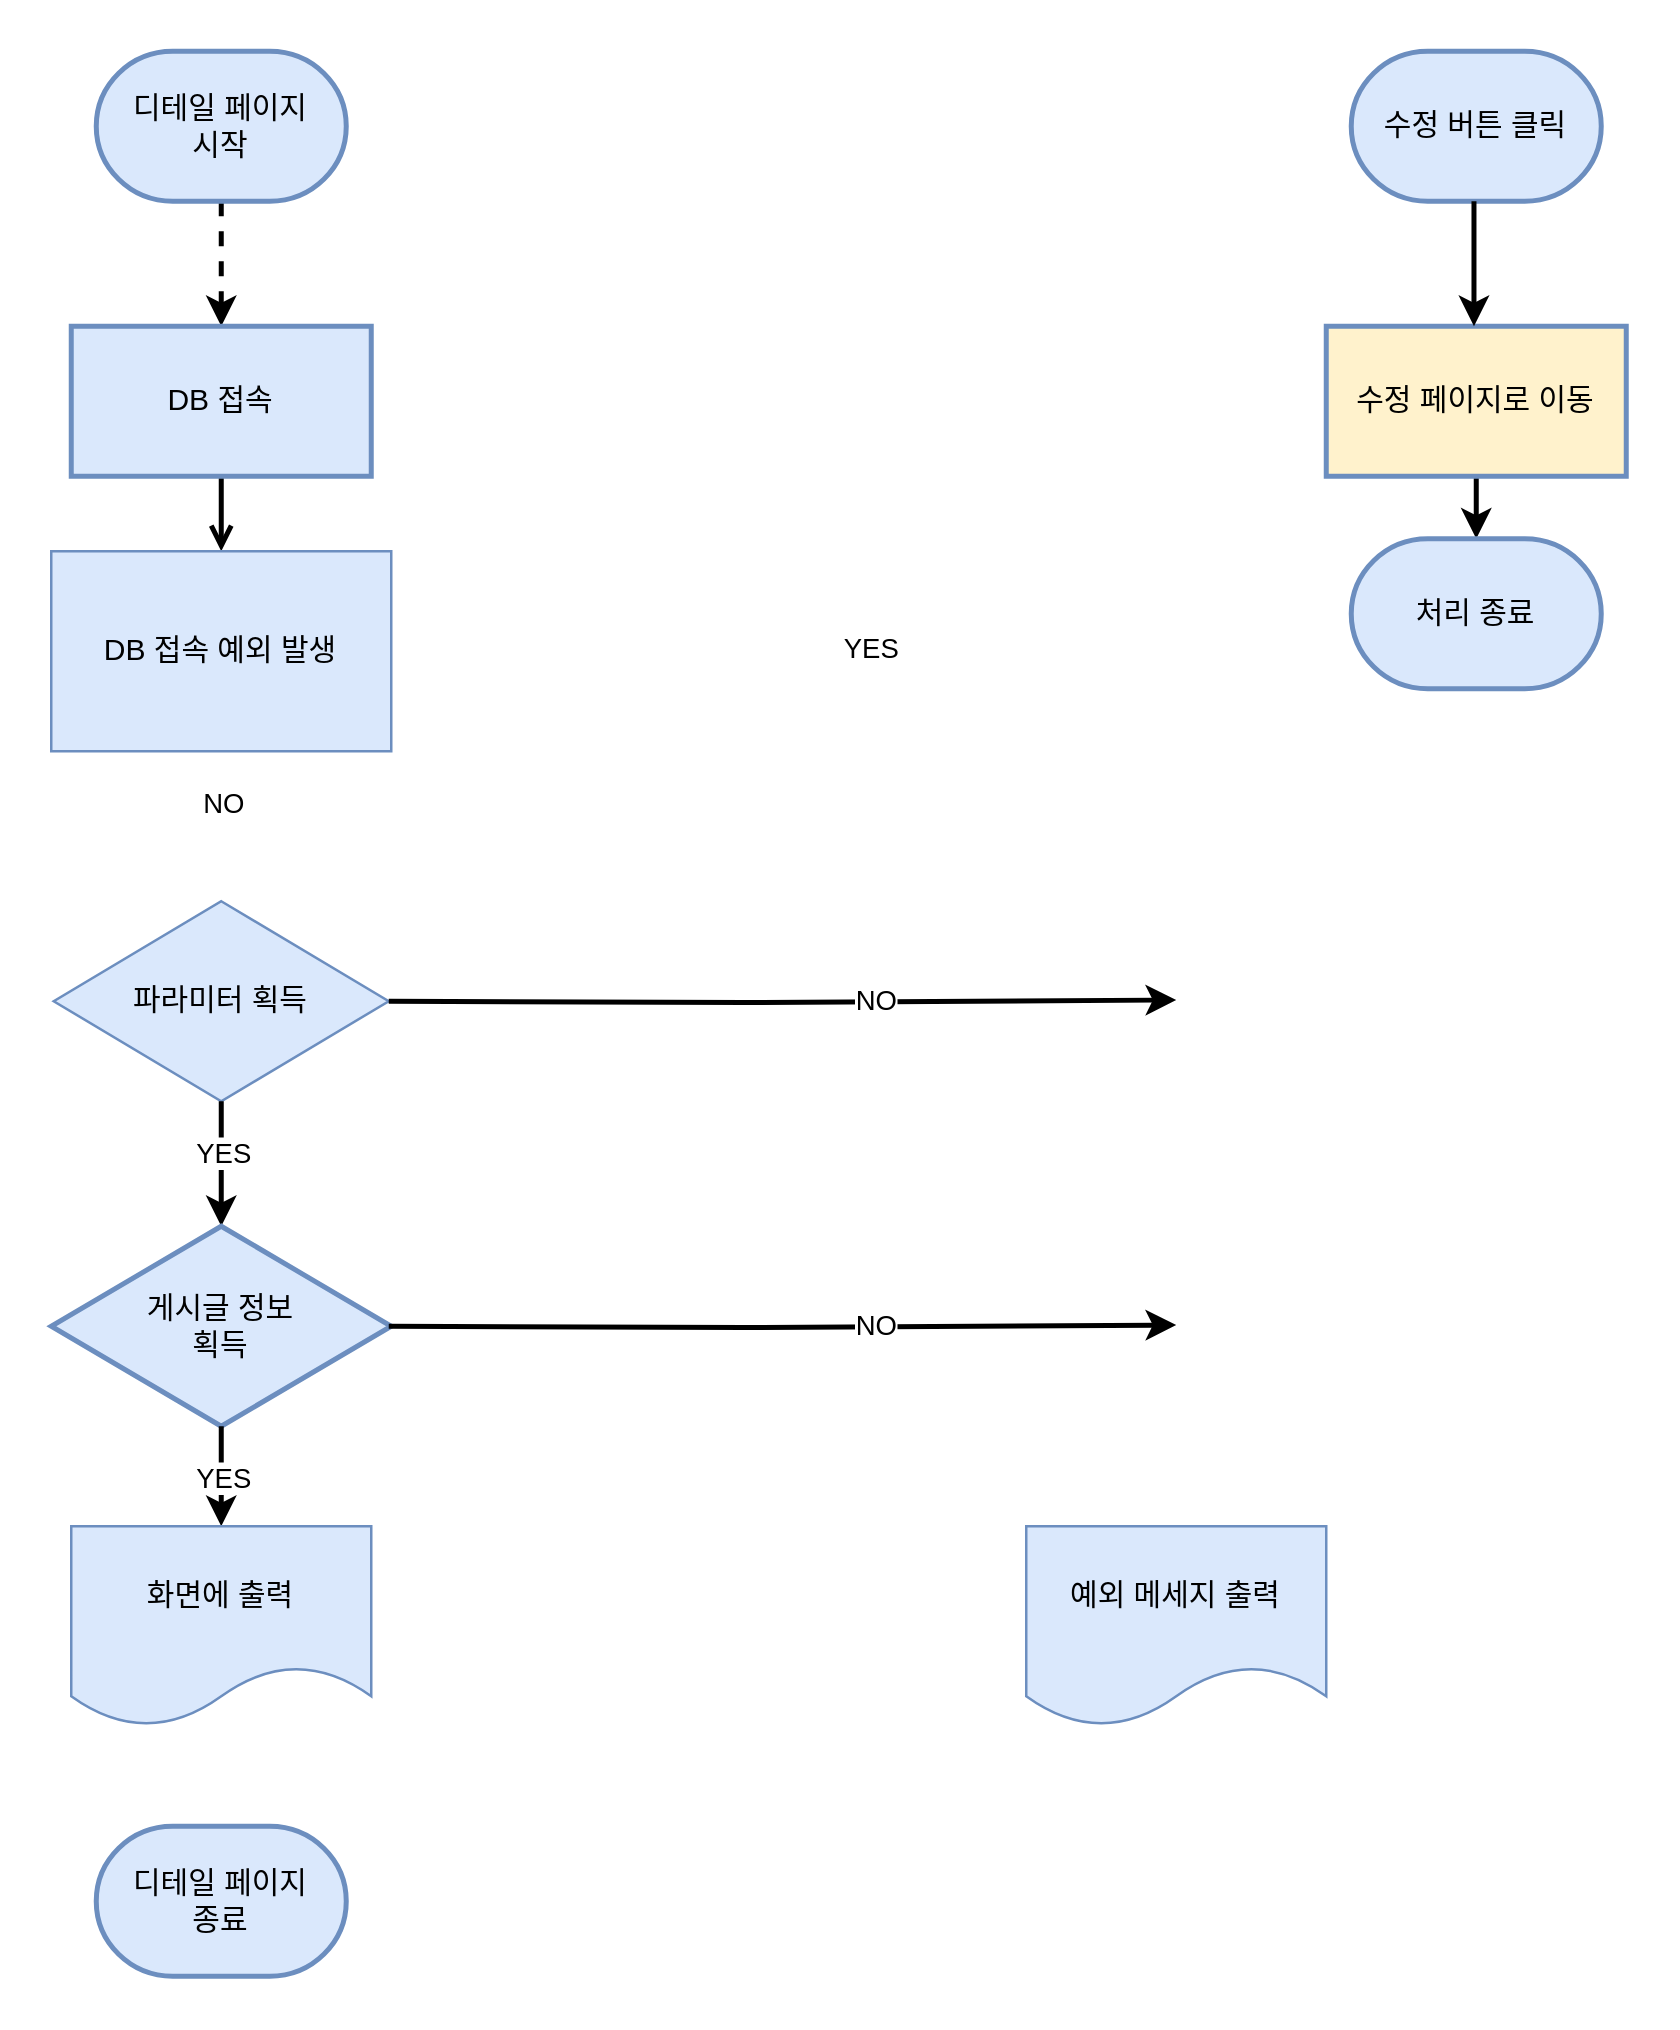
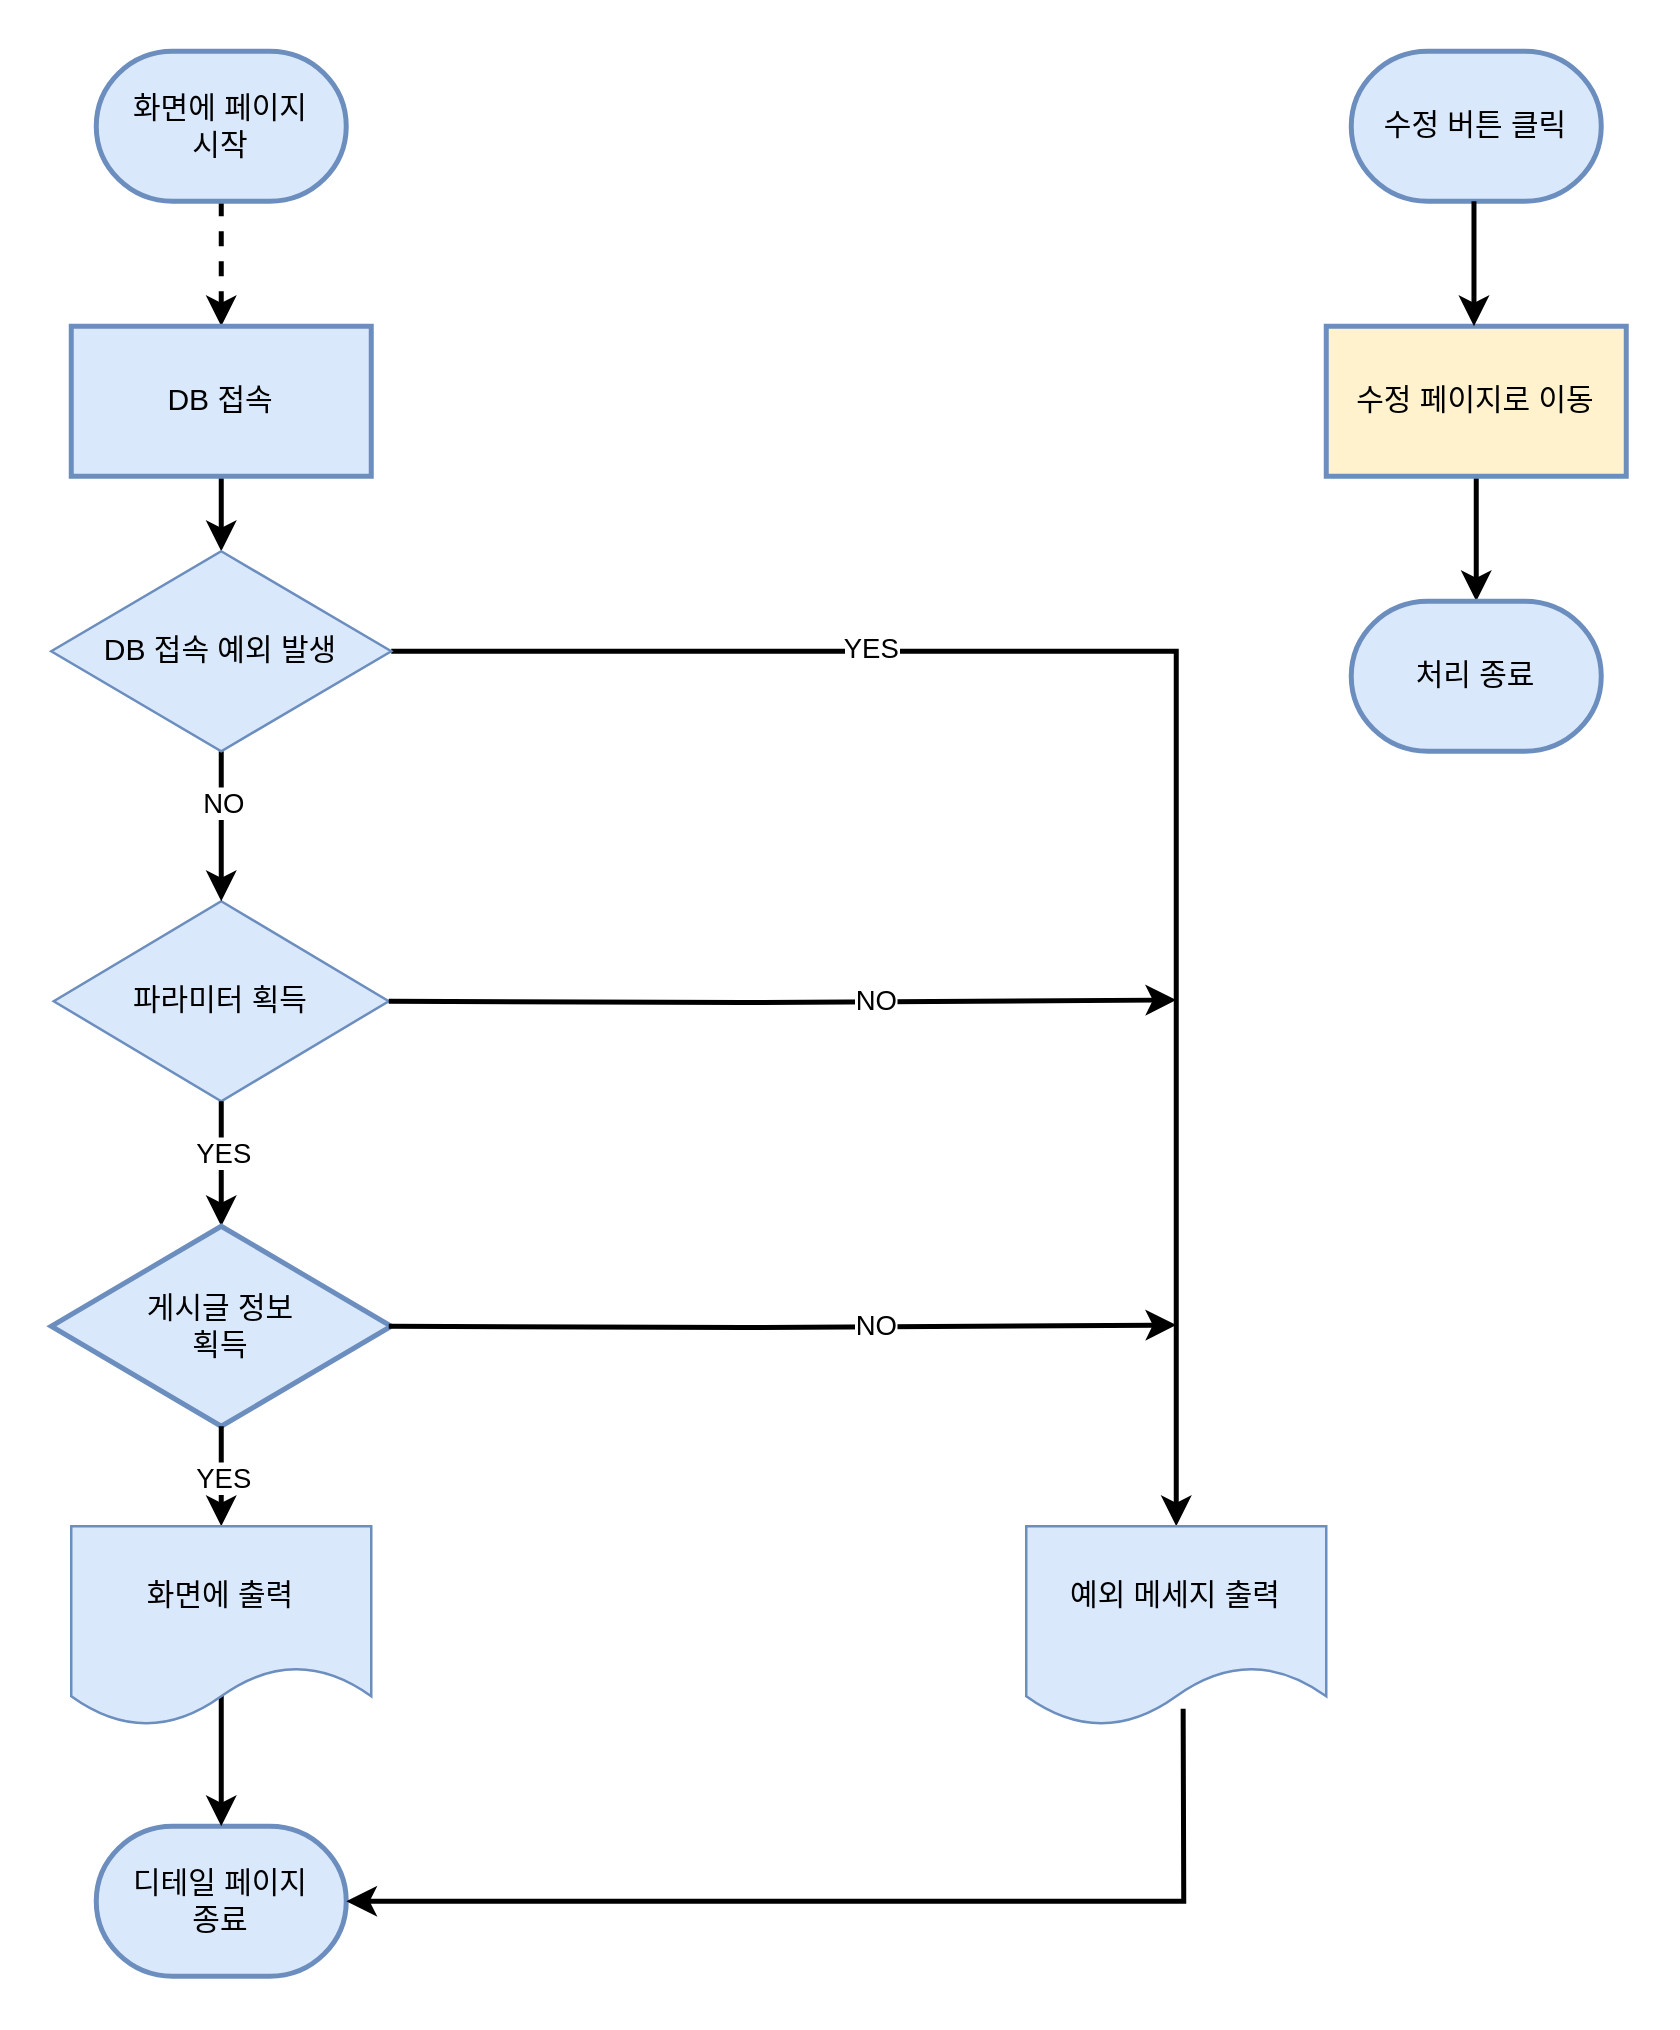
node "디테일 페이지 시작": label "디테일 페이지 시작" -> "화면에 페이지 시작"
edge "DB 접속" -> "DB 접속 예외 발생": arrowhead open -> classic
node "처리 종료": moved (1476, 614) -> (1476, 676)
node "DB 접속 예외 발생": shape rectangle -> diamond
edge "DB 접속 예외 발생" -> "파라미터 획득": added
edge "DB 접속 예외 발생" -> "예외 메세지 출력": added
edge "화면에 출력" -> "디테일 페이지 종료": added
edge "예외 메세지 출력" -> "디테일 페이지 종료": added
